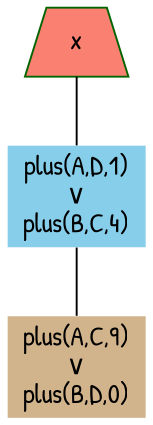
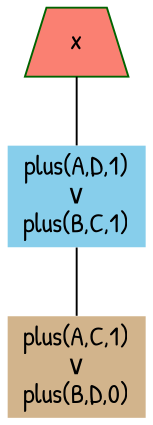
node "plus(A,D,1) ∨ plus(B,C,4)": label "plus(A,D,1) ∨ plus(B,C,4)" -> "plus(A,D,1) ∨ plus(B,C,1)"
node "plus(A,C,9) ∨ plus(B,D,0)": label "plus(A,C,9) ∨ plus(B,D,0)" -> "plus(A,C,1) ∨ plus(B,D,0)"
